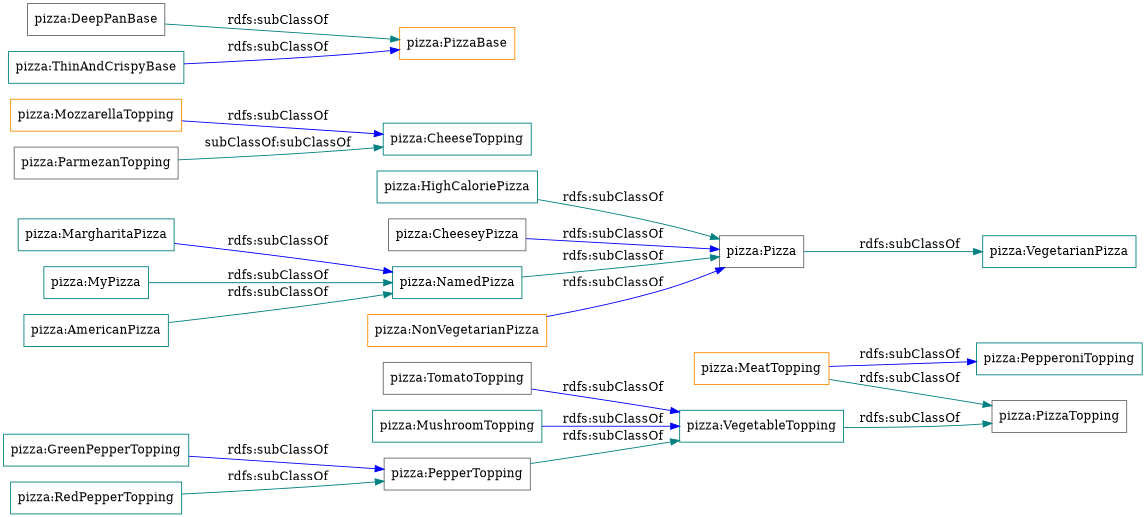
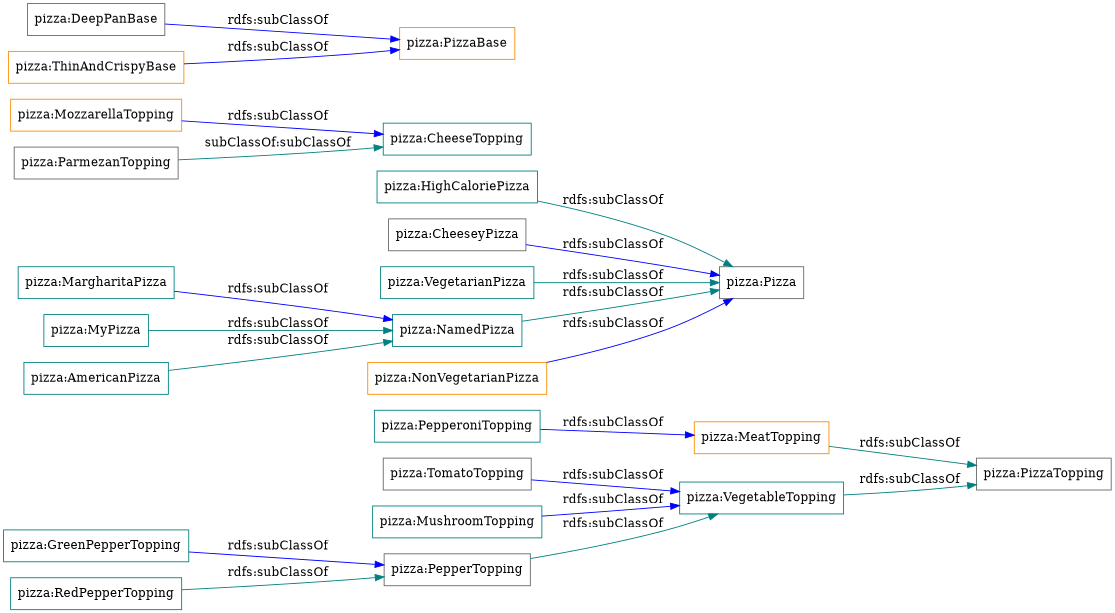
edge "pizza:DeepPanBase" -> "pizza:PizzaBase": color teal -> blue
node "pizza:ThinAndCrispyBase": color teal -> darkorange
edge "pizza:Pizza" -> "pizza:VegetarianPizza": reversed
edge "pizza:MeatTopping" -> "pizza:PepperoniTopping": reversed
